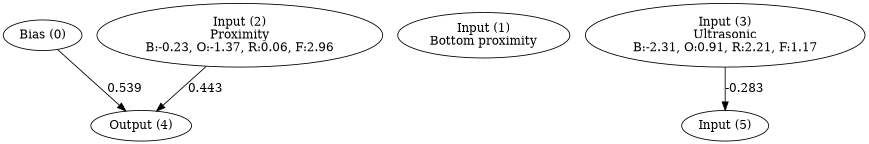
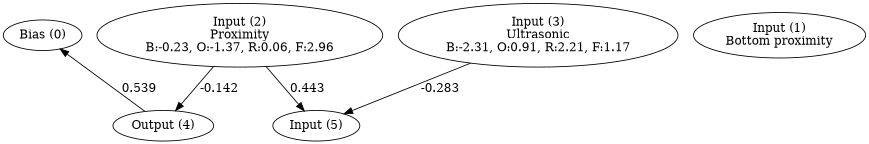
edge "Bias (0)" -> "Output (4)": reversed
edge "Input (2) Proximity B:-0.23, O:-1.37, R:0.06, F:2.96" -> "Input (5)": added, label "0.443"
edge "Input (2) Proximity B:-0.23, O:-1.37, R:0.06, F:2.96" -> "Output (4)": label "0.443" -> "-0.142"
